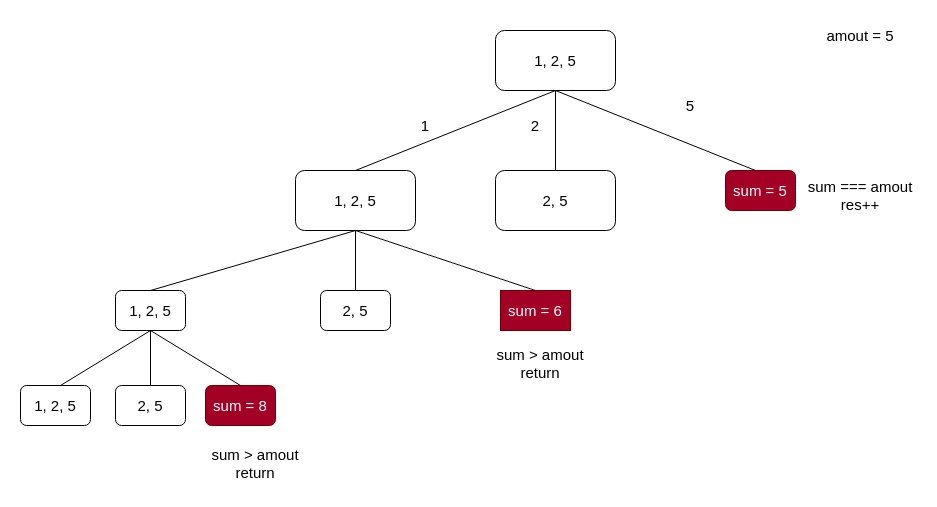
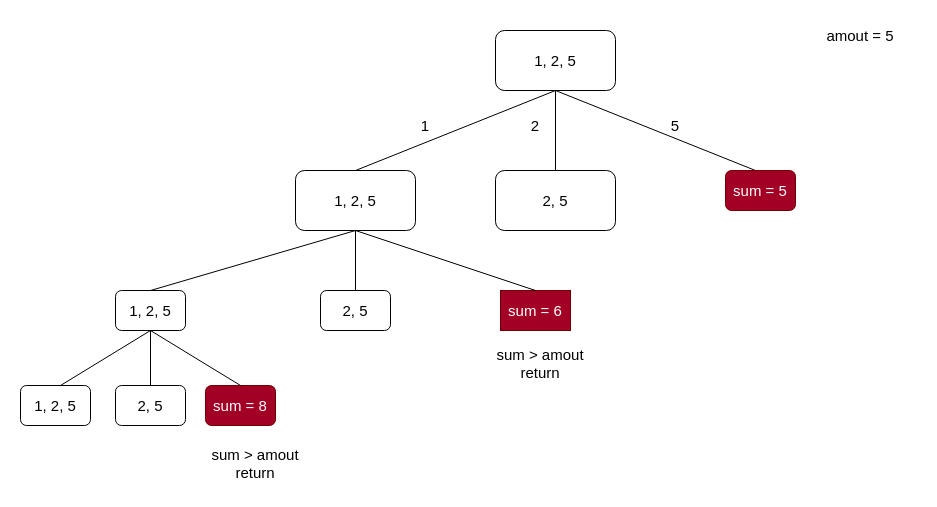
node "5": moved (691, 106) -> (676, 126)
node "sum === amout res++": removed
